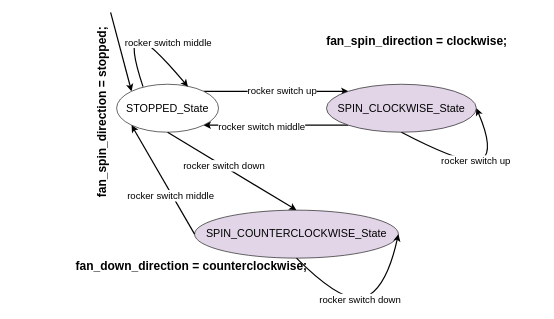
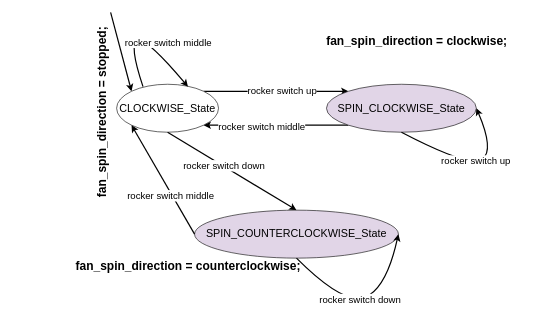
node "STOPPED_State": label "STOPPED_State" -> "CLOCKWISE_State"
node "fan_down_direction = counterclockwise;": label "fan_down_direction = counterclockwise;" -> "fan_spin_direction = counterclockwise;"
